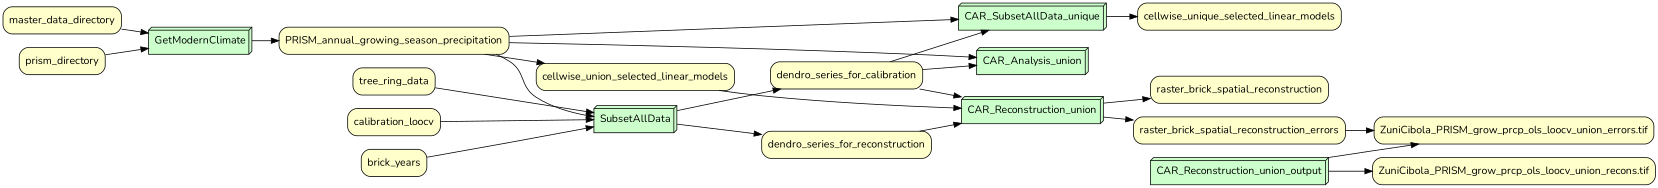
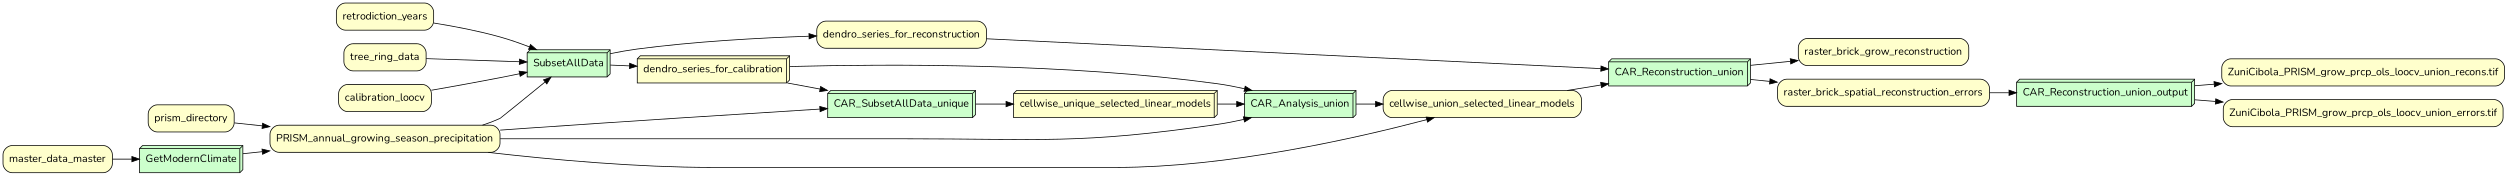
node "cellwise_unique_selected_linear_models": shape box -> box3d
node "master_data_directory": label "master_data_directory" -> "master_data_master"
edge "prism_directory" -> "GetModernClimate": now "prism_directory" -> "PRISM_annual_growing_season_precipitation"
node "dendro_series_for_calibration": shape box -> box3d
node "raster_brick_spatial_reconstruction": label "raster_brick_spatial_reconstruction" -> "raster_brick_grow_reconstruction"
edge "dendro_series_for_calibration" -> "CAR_Reconstruction_union": removed
edge "cellwise_unique_selected_linear_models" -> "CAR_Analysis_union": added
edge "CAR_Analysis_union" -> "cellwise_union_selected_linear_models": added
edge "raster_brick_spatial_reconstruction_errors" -> "ZuniCibola_PRISM_grow_prcp_ols_loocv_union_errors.tif": now "raster_brick_spatial_reconstruction_errors" -> "CAR_Reconstruction_union_output"
node "brick_years": label "brick_years" -> "retrodiction_years"
